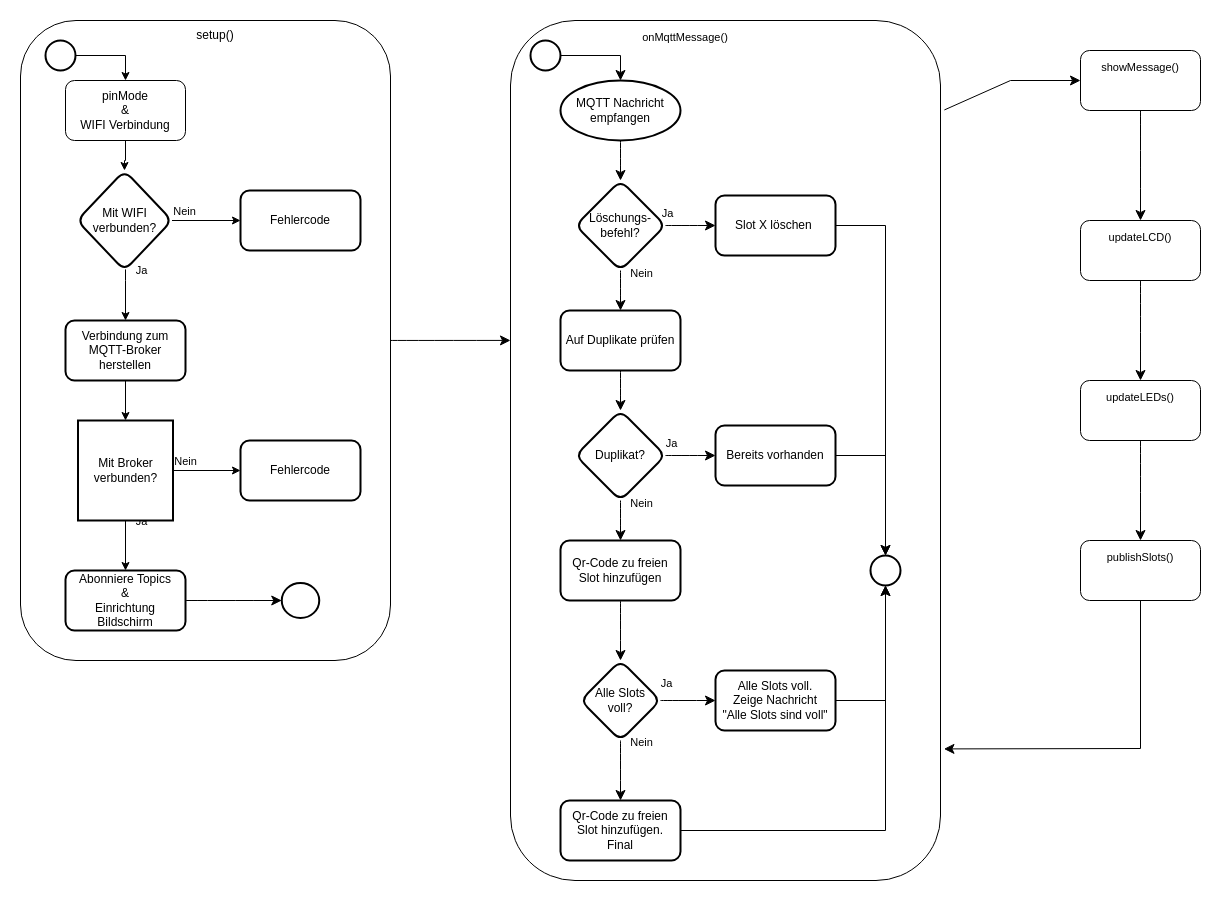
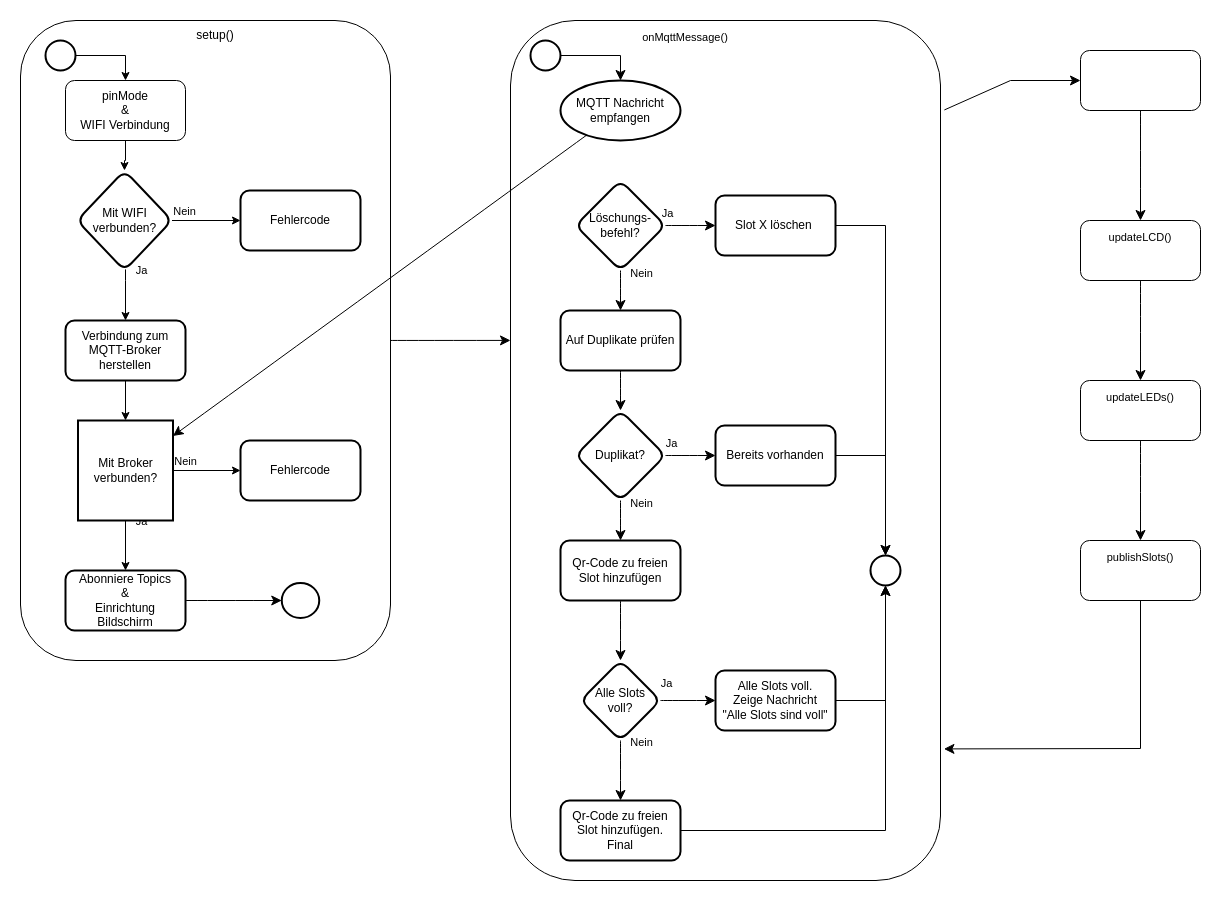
node "showMessage()": removed
edge "MQTT Nachricht empfangen" -> "Löschungs-befehl?": now "MQTT Nachricht empfangen" -> "Mit Broker verbunden?"
